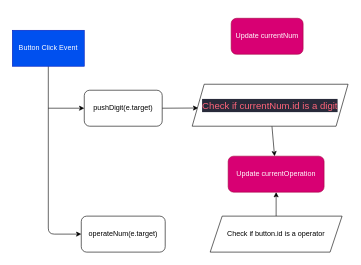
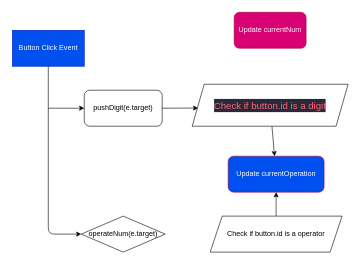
node "Update currentNum": moved (267, 36) -> (270, 30)
node "Check if currentNum.id is a digit": label "Check if currentNum.id is a digit" -> "Check if button.id is a digit"
node "Update currentOperation": fillcolor #d80073 -> #0050ef
node "operateNum(e.target)": shape rounded rectangle -> diamond
